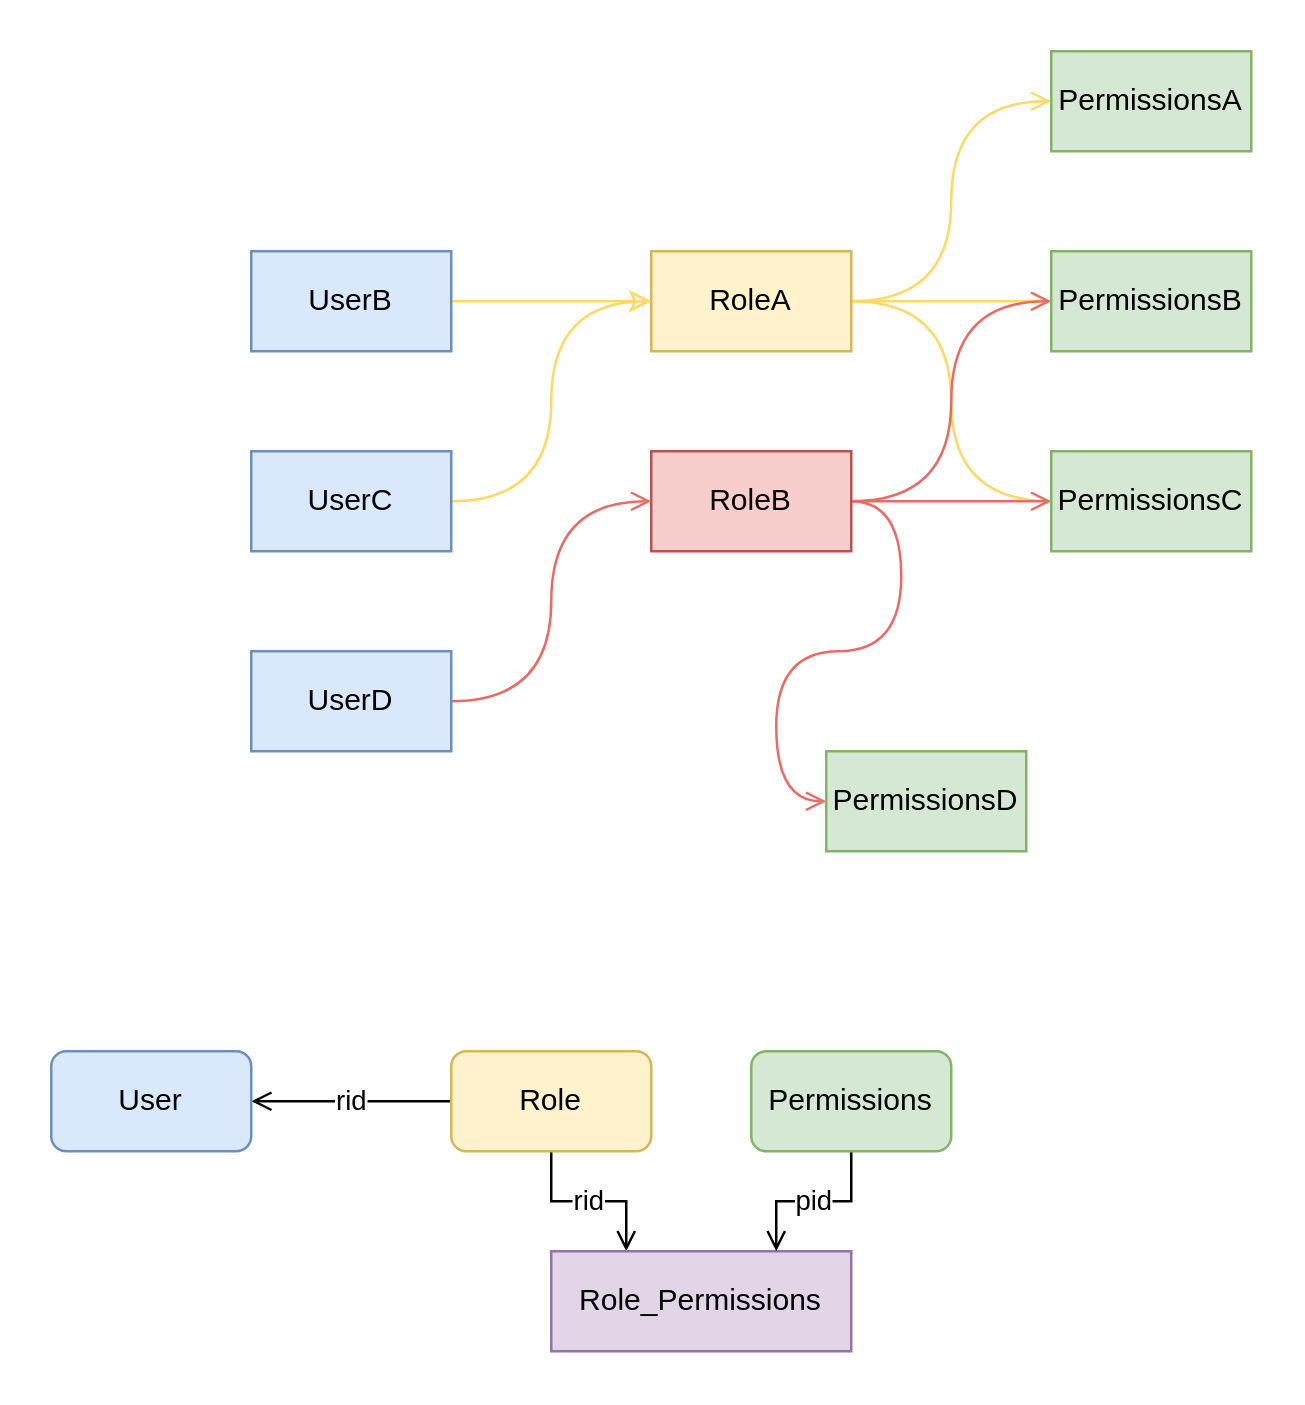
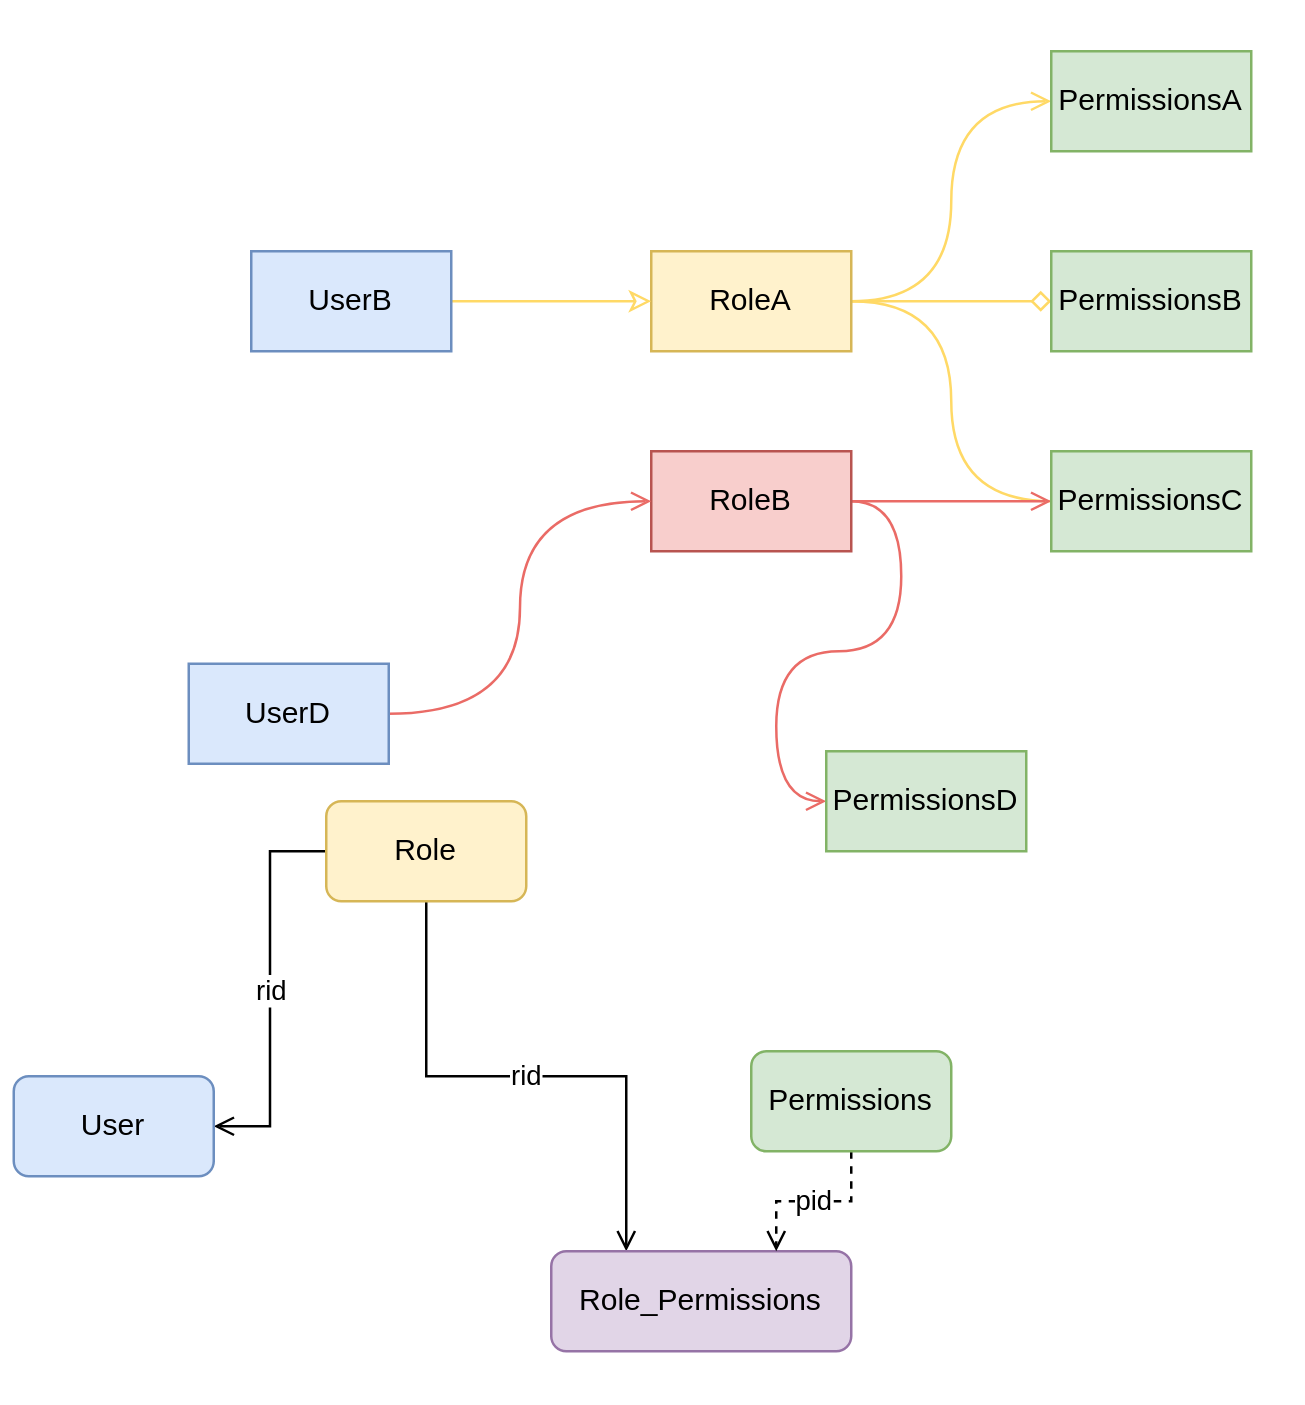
edge "RoleA" -> "PermissionsB": arrowhead open -> diamond
edge "UserC" -> "RoleA": removed
edge "RoleB" -> "PermissionsB": removed
node "UserC": removed
node "UserD": moved (351, 701) -> (289, 714)
node "User": moved (151, 1101) -> (114, 1126)
node "Role": moved (551, 1101) -> (426, 851)
edge "Permissions" -> "Role_Permissions": style solid -> dashed
node "Role_Permissions": shape rectangle -> rounded rectangle
